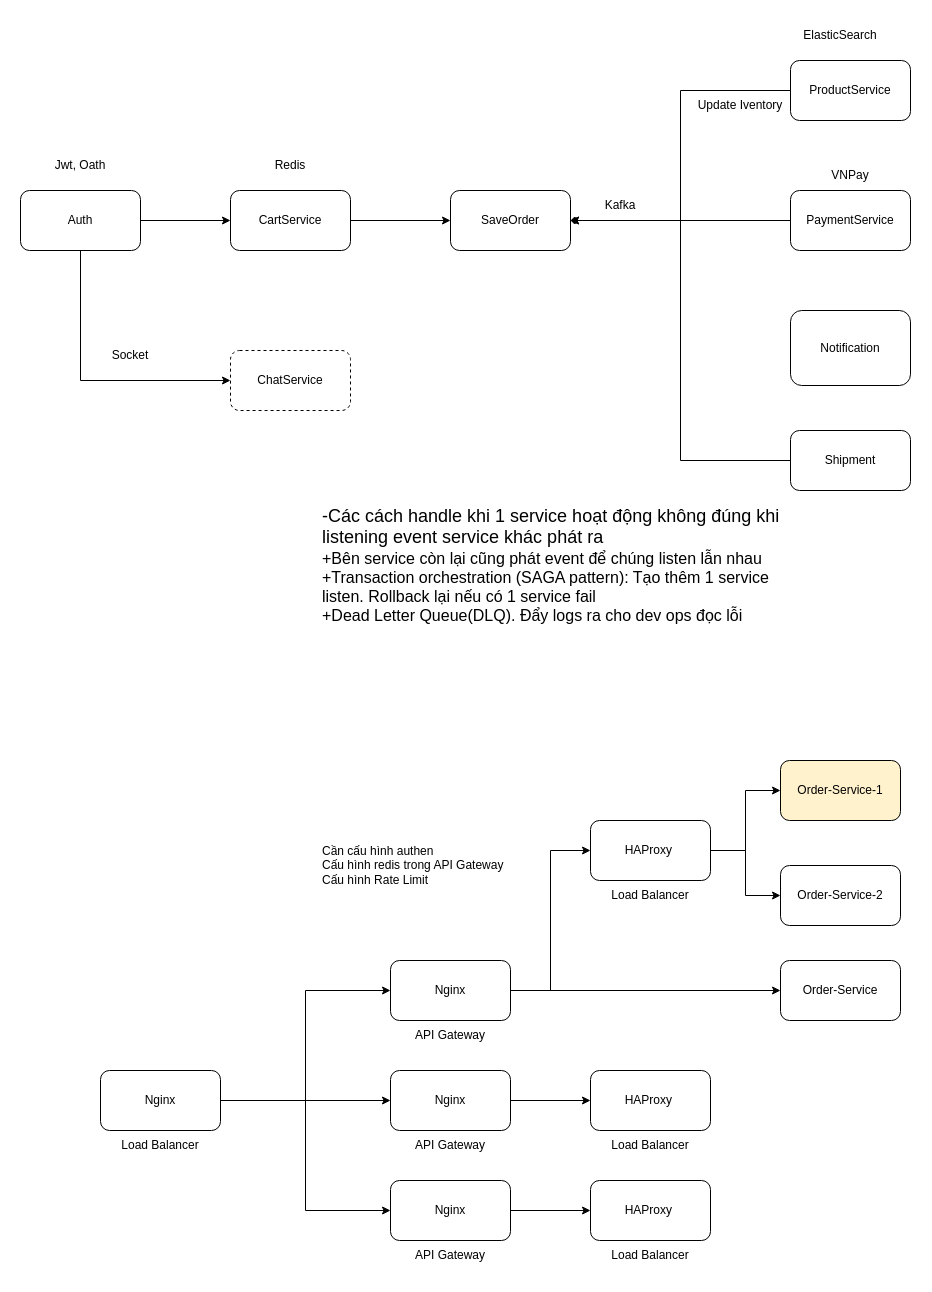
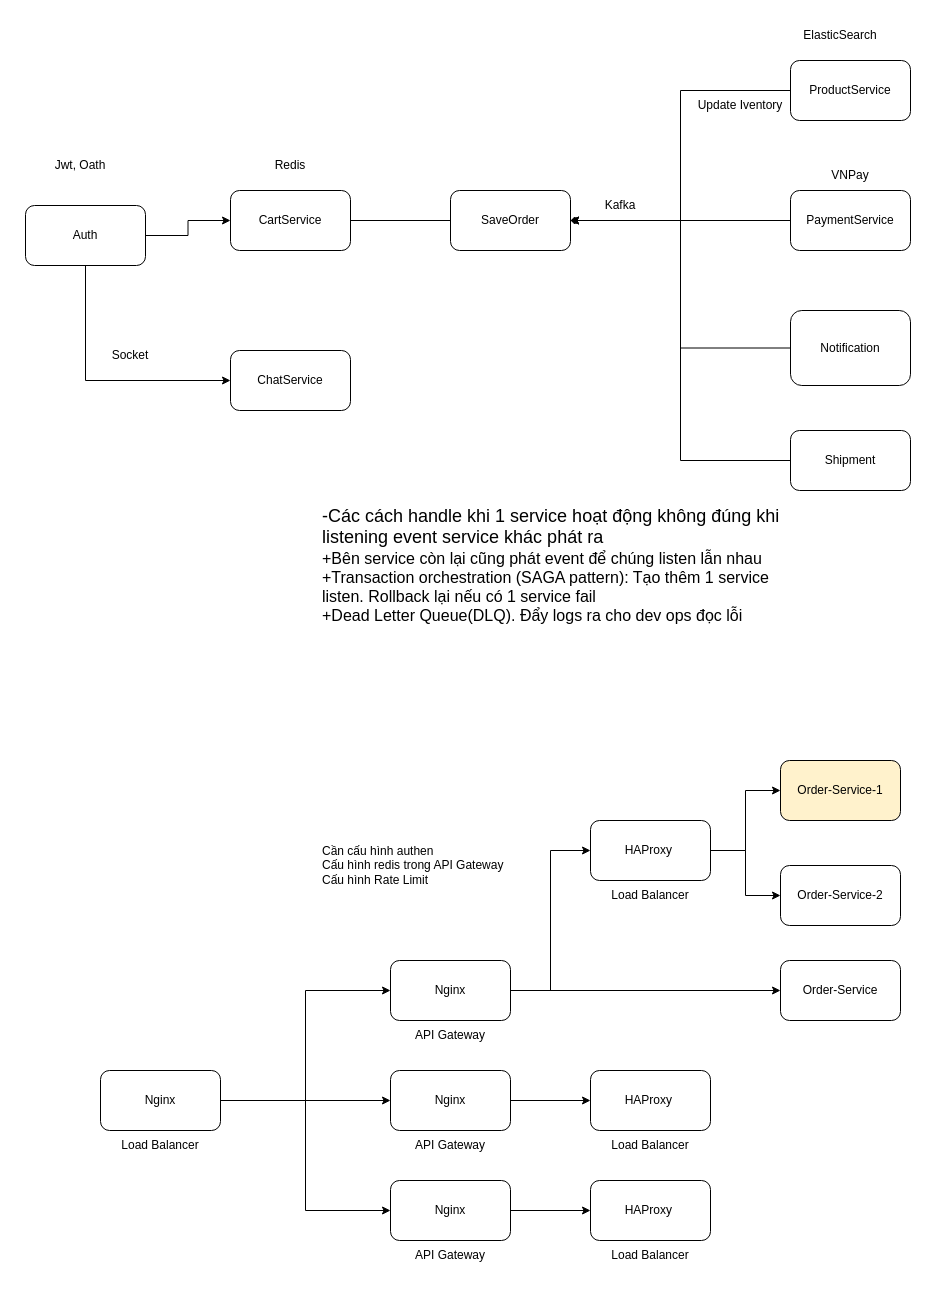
node "Auth": moved (81, 221) -> (86, 236)
edge "CartService" -> "SaveOrder": arrowhead classic -> none
edge "Notification" -> "SaveOrder": added
node "ChatService": style dashed -> solid
